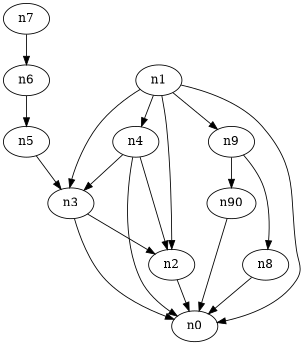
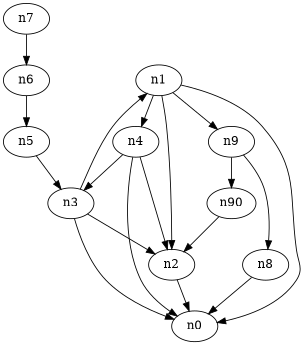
edge "n1" -> "n3": reversed
edge "n90" -> "n0": now "n90" -> "n2"
